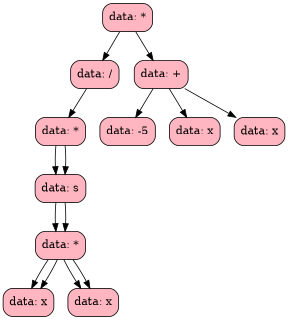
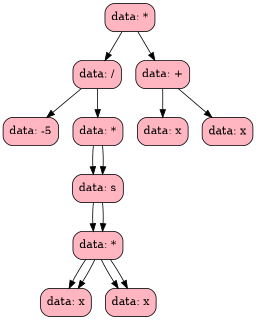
edge "data: +" -> "data: -5": now "data: /" -> "data: -5"
